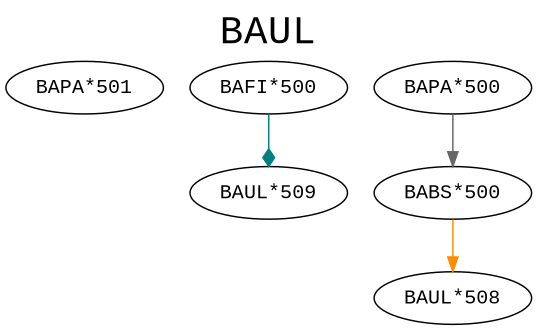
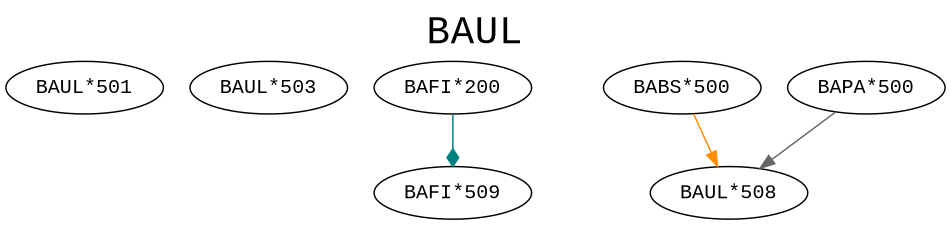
node "BAPA*501": label "BAPA*501" -> "BAUL*501"
node "BAUL*503": added
node "BAFI*500": label "BAFI*500" -> "BAFI*200"
edge "BAPA*500" -> "BABS*500": now "BAPA*500" -> "BAUL*508"
node "BAUL*509": label "BAUL*509" -> "BAFI*509"
